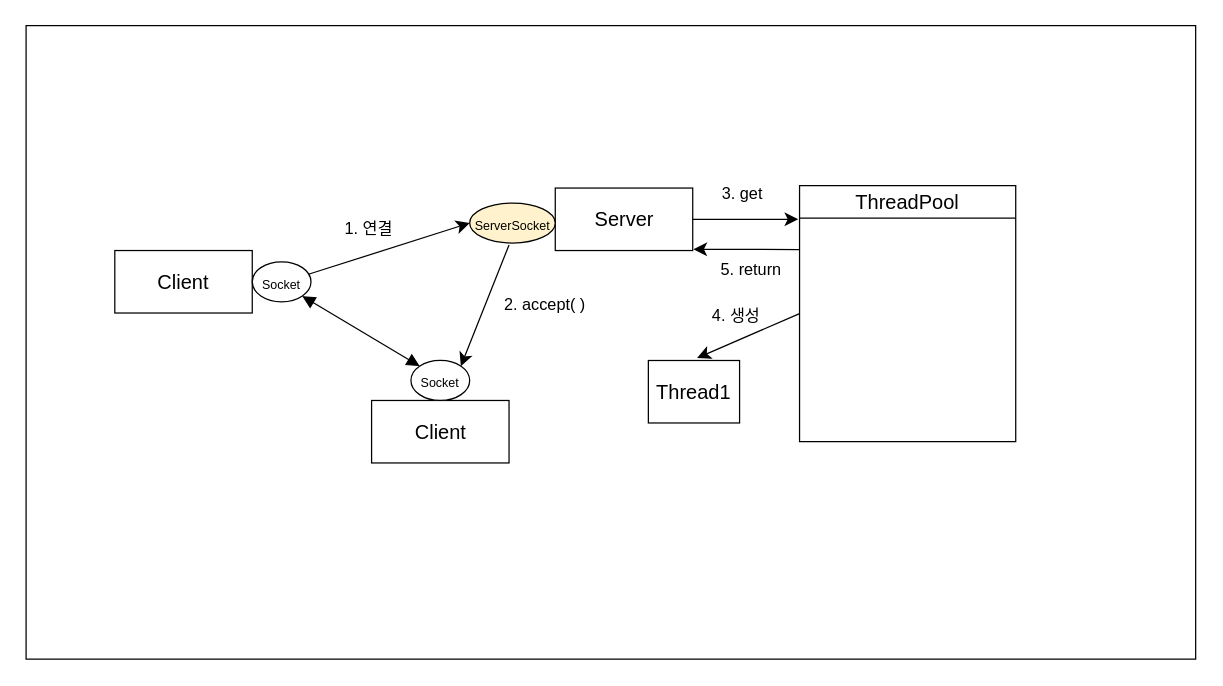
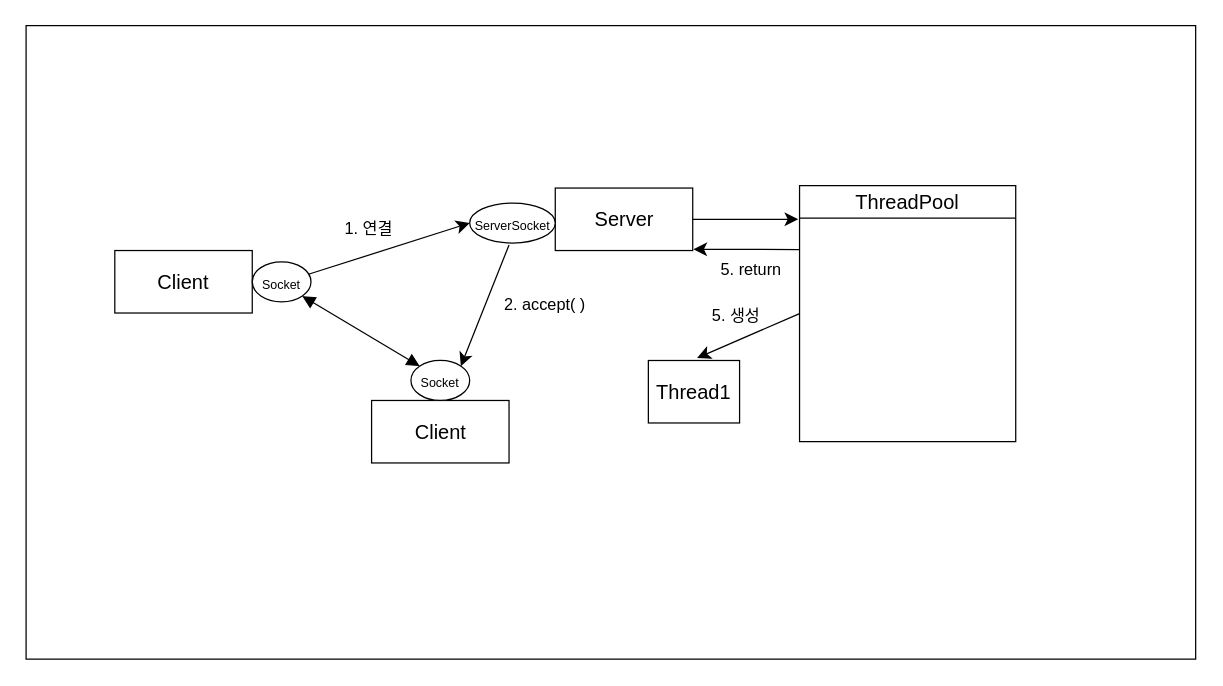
node "3. get": removed
node "ServerSocket": fillcolor #fff2cc -> #ffffff
node "4. 생성": label "4. 생성" -> "5. 생성"
